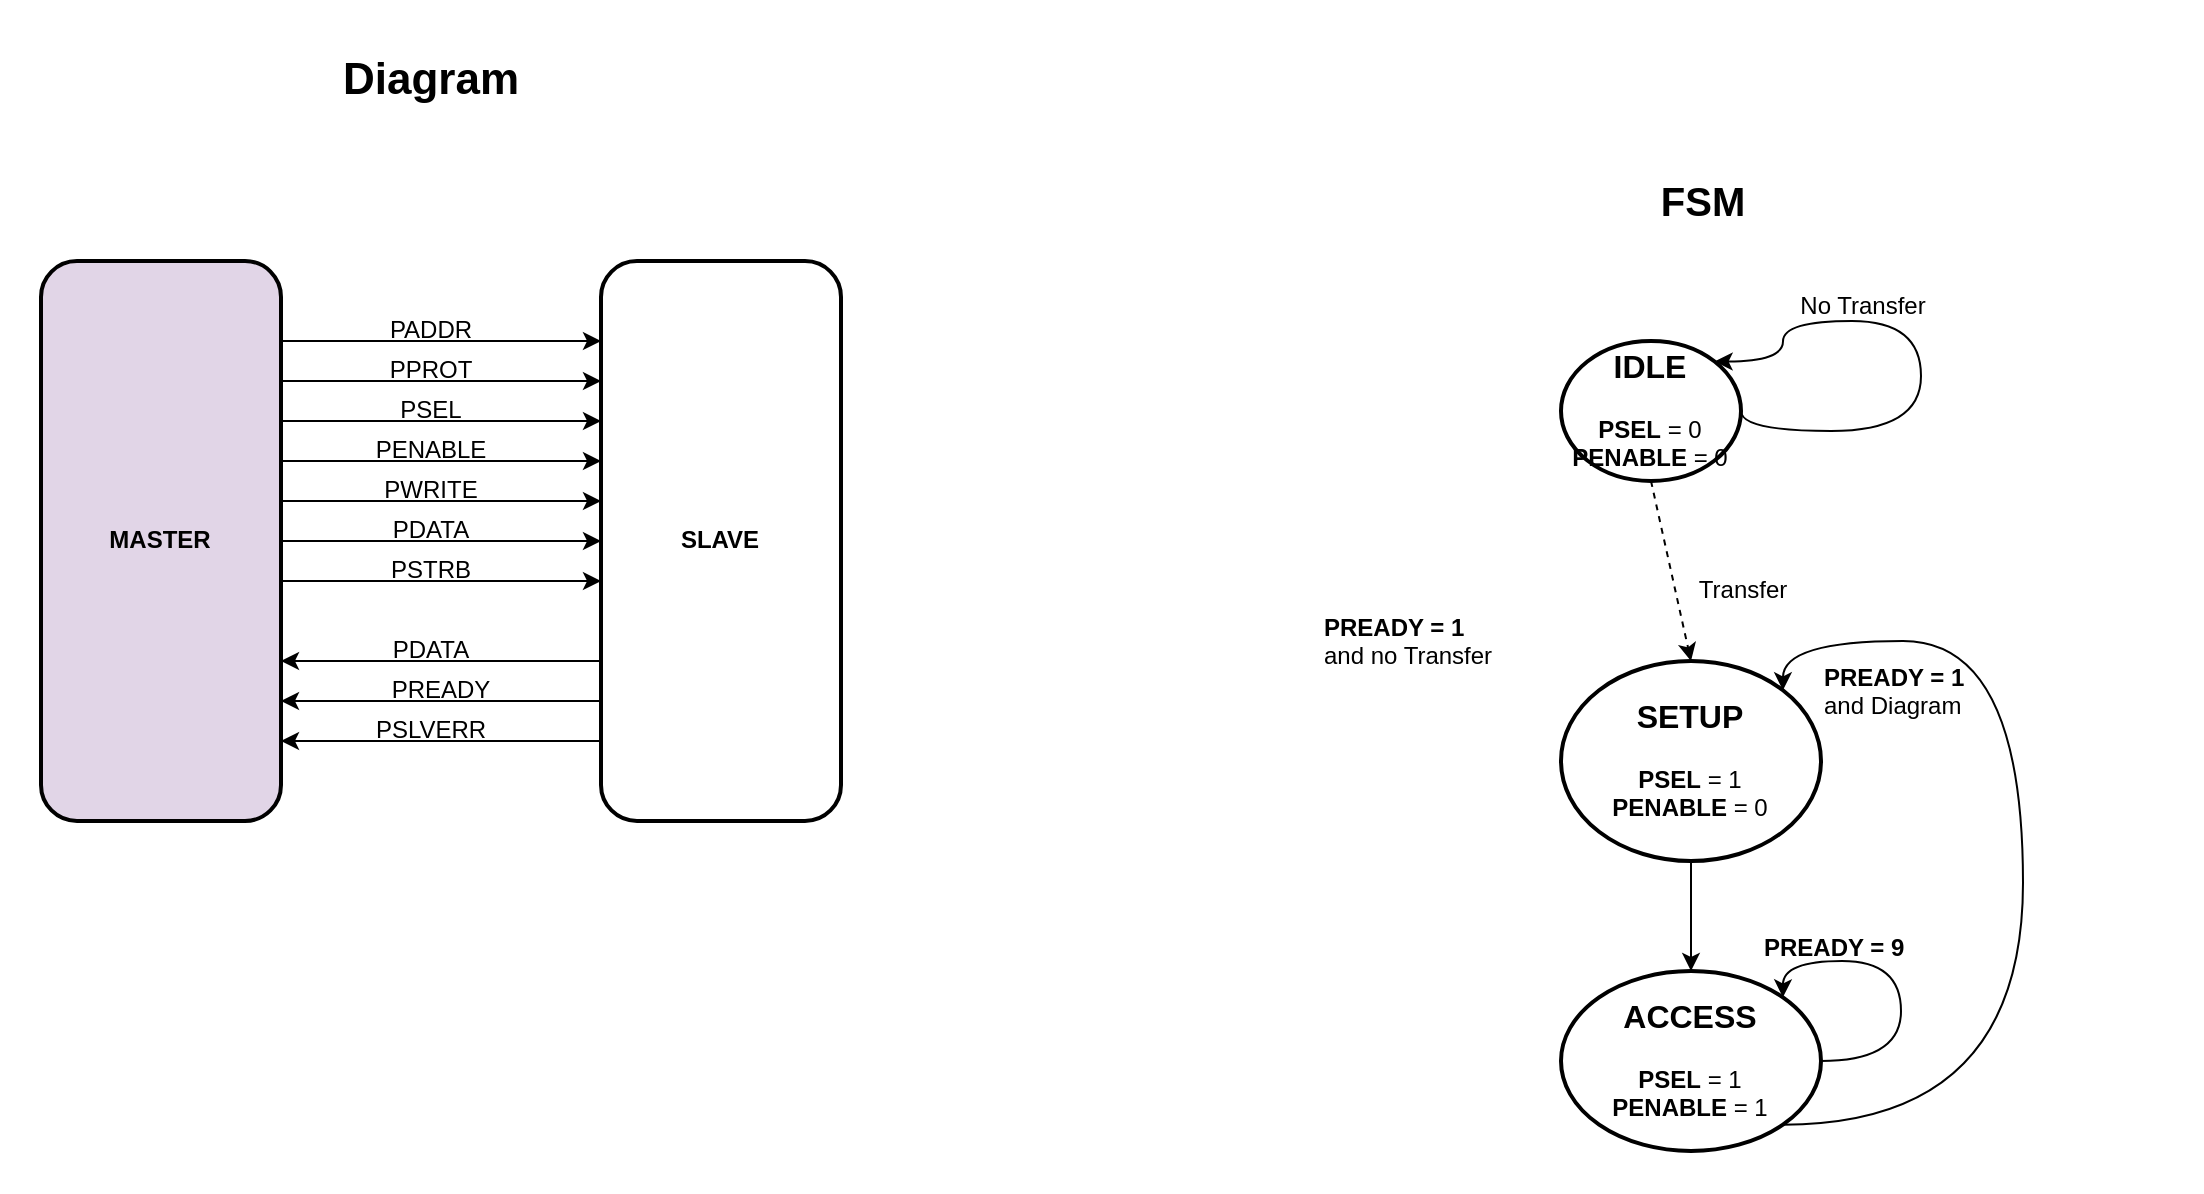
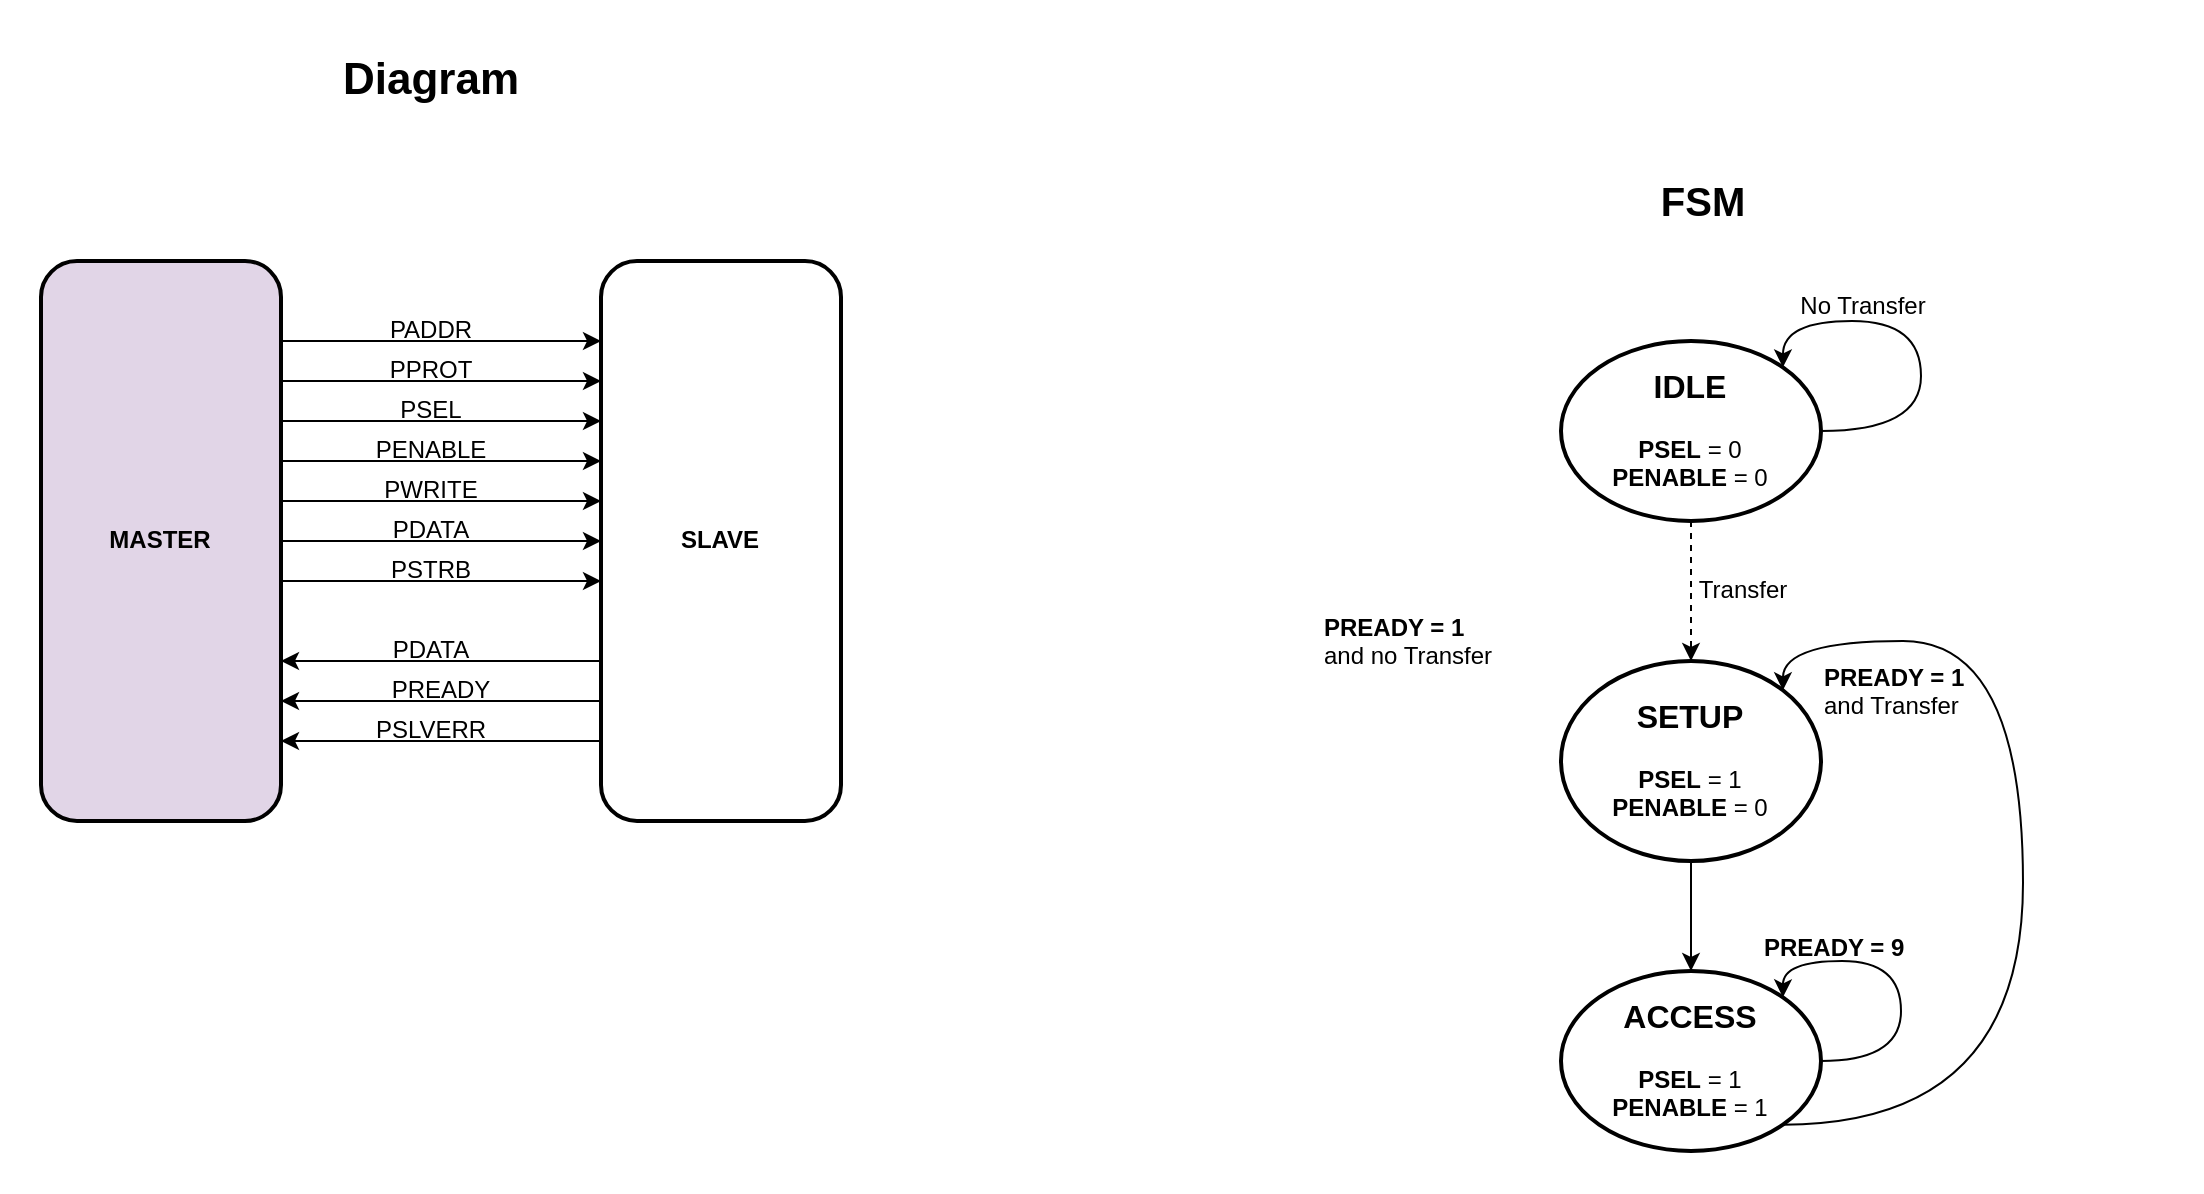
node "IDLE PSEL = 0 PENABLE = 0": size 180x140 -> 260x180
node "PREADY = 1 and Diagram": label "PREADY = 1 and Diagram" -> "PREADY = 1 and Transfer"
